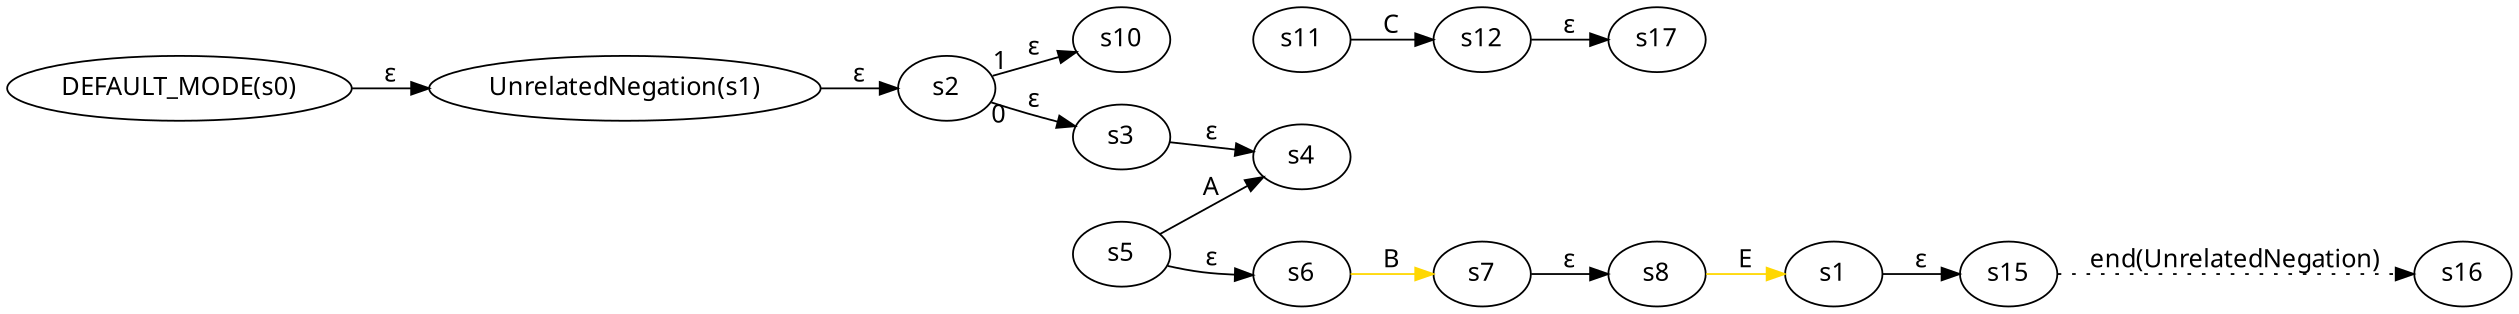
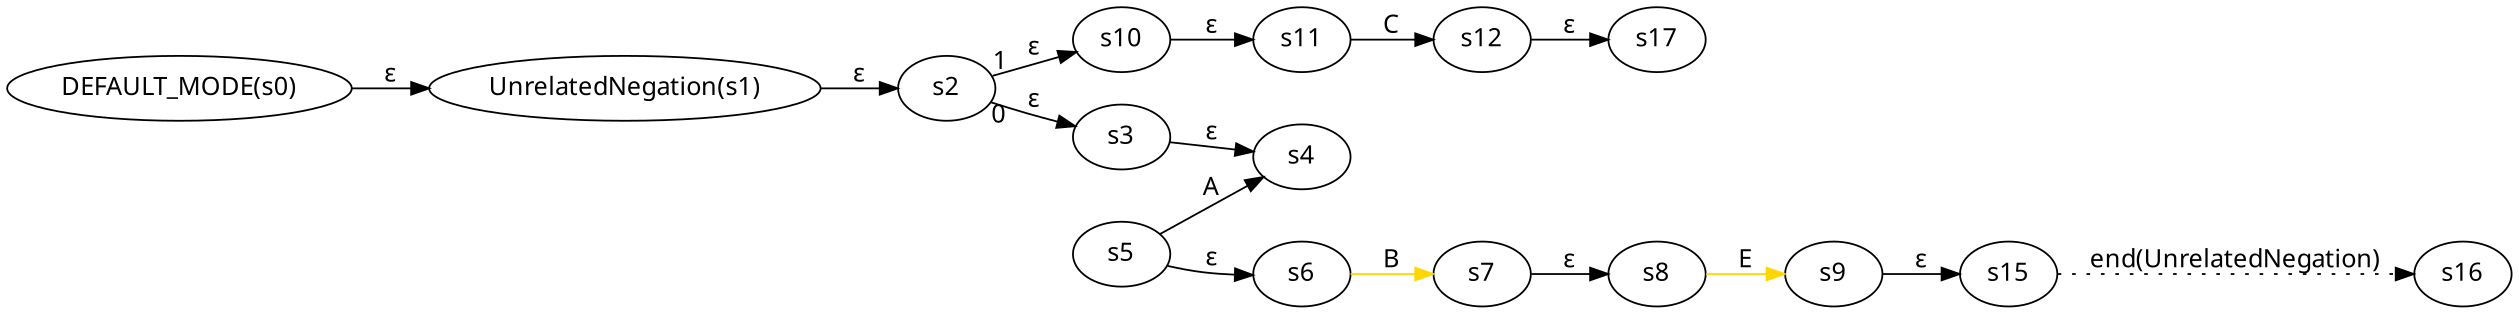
edge "s10" -> "s11": added, label "ε"
node "s1": label "s1" -> "s9"
